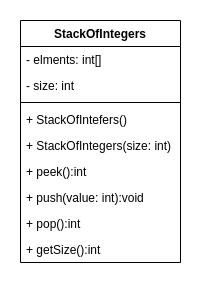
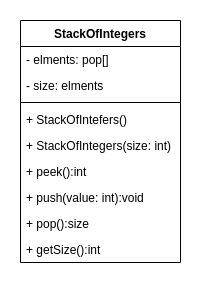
node "- elments: int[]": label "- elments: int[]" -> "- elments: pop[]"
node "- size: int": label "- size: int" -> "- size: elments"
node "+ pop():int": label "+ pop():int" -> "+ pop():size"
